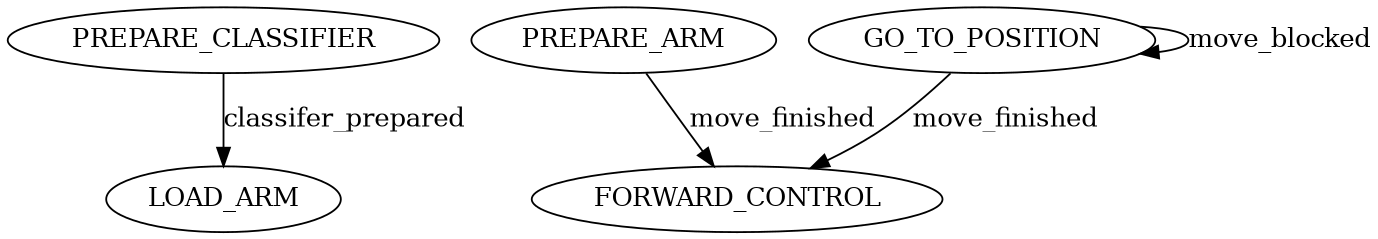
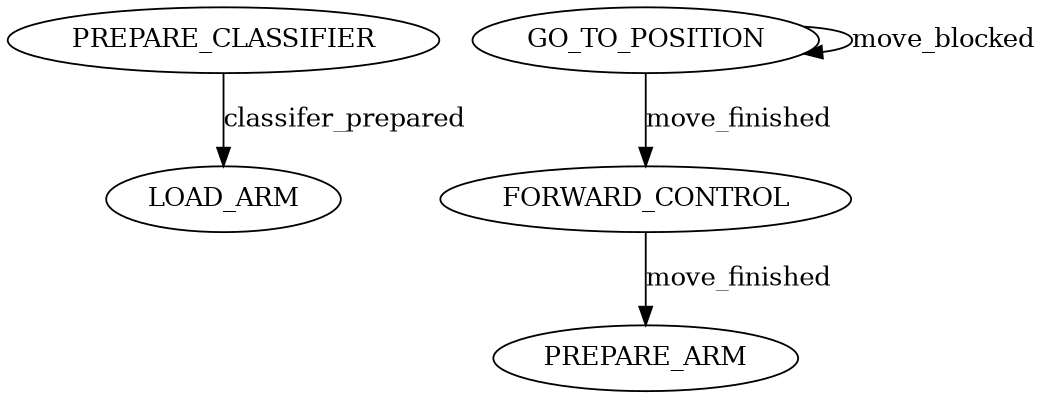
edge "PREPARE_ARM" -> "FORWARD_CONTROL": reversed
